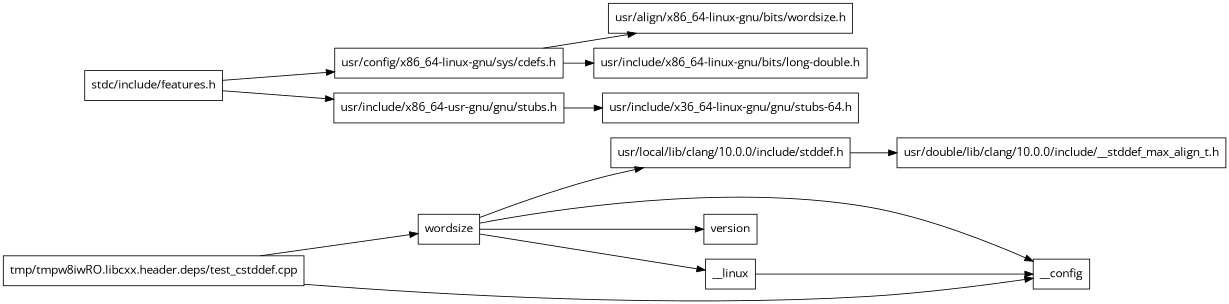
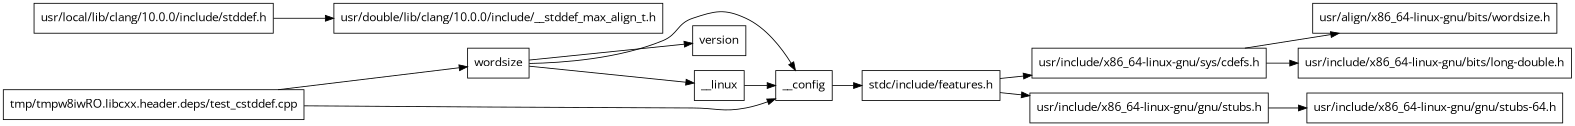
node "usr/config/x86_64-linux-gnu/sys/cdefs.h": label "usr/config/x86_64-linux-gnu/sys/cdefs.h" -> "usr/include/x86_64-linux-gnu/sys/cdefs.h"
edge "__config" -> "stdc/include/features.h": added
node "usr/include/x86_64-usr-gnu/gnu/stubs.h": label "usr/include/x86_64-usr-gnu/gnu/stubs.h" -> "usr/include/x86_64-linux-gnu/gnu/stubs.h"
node "usr/include/x36_64-linux-gnu/gnu/stubs-64.h": label "usr/include/x36_64-linux-gnu/gnu/stubs-64.h" -> "usr/include/x86_64-linux-gnu/gnu/stubs-64.h"
edge "wordsize" -> "usr/local/lib/clang/10.0.0/include/stddef.h": removed
